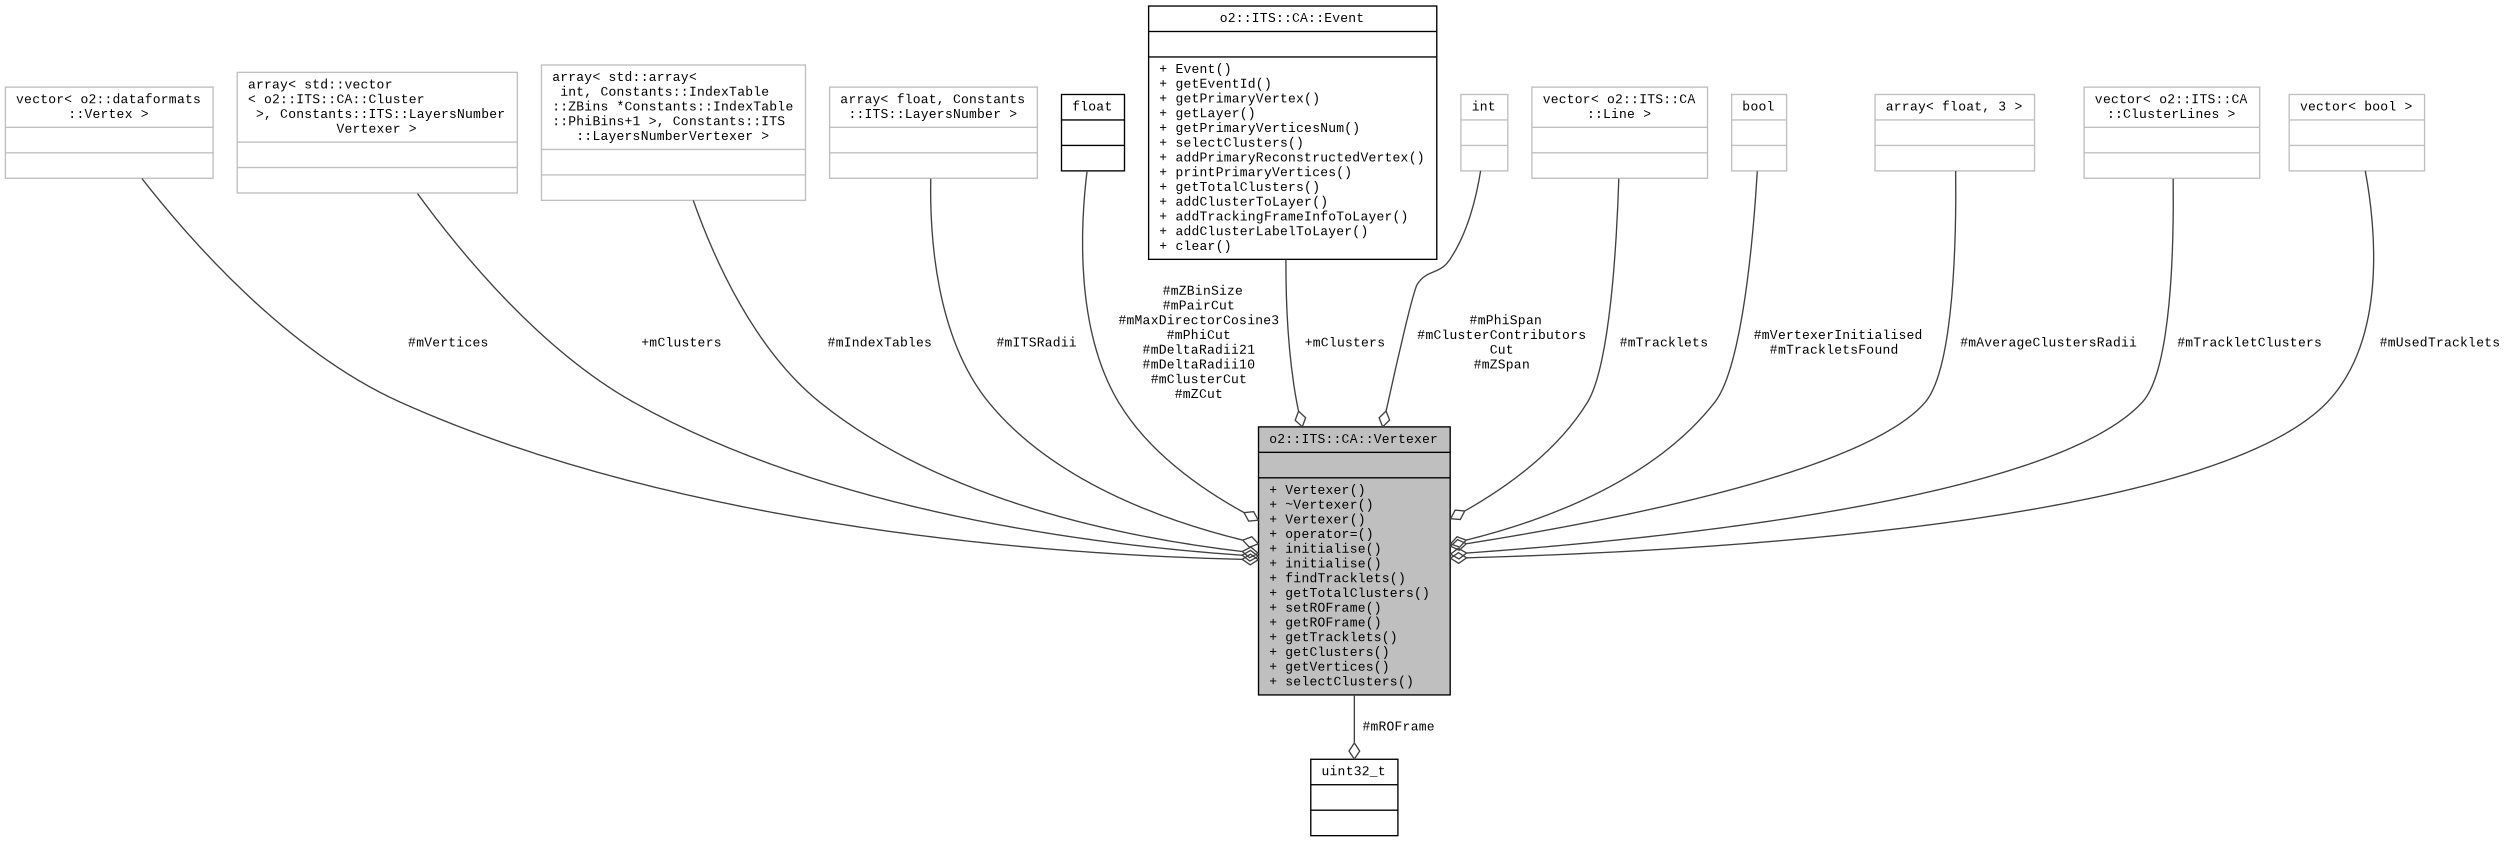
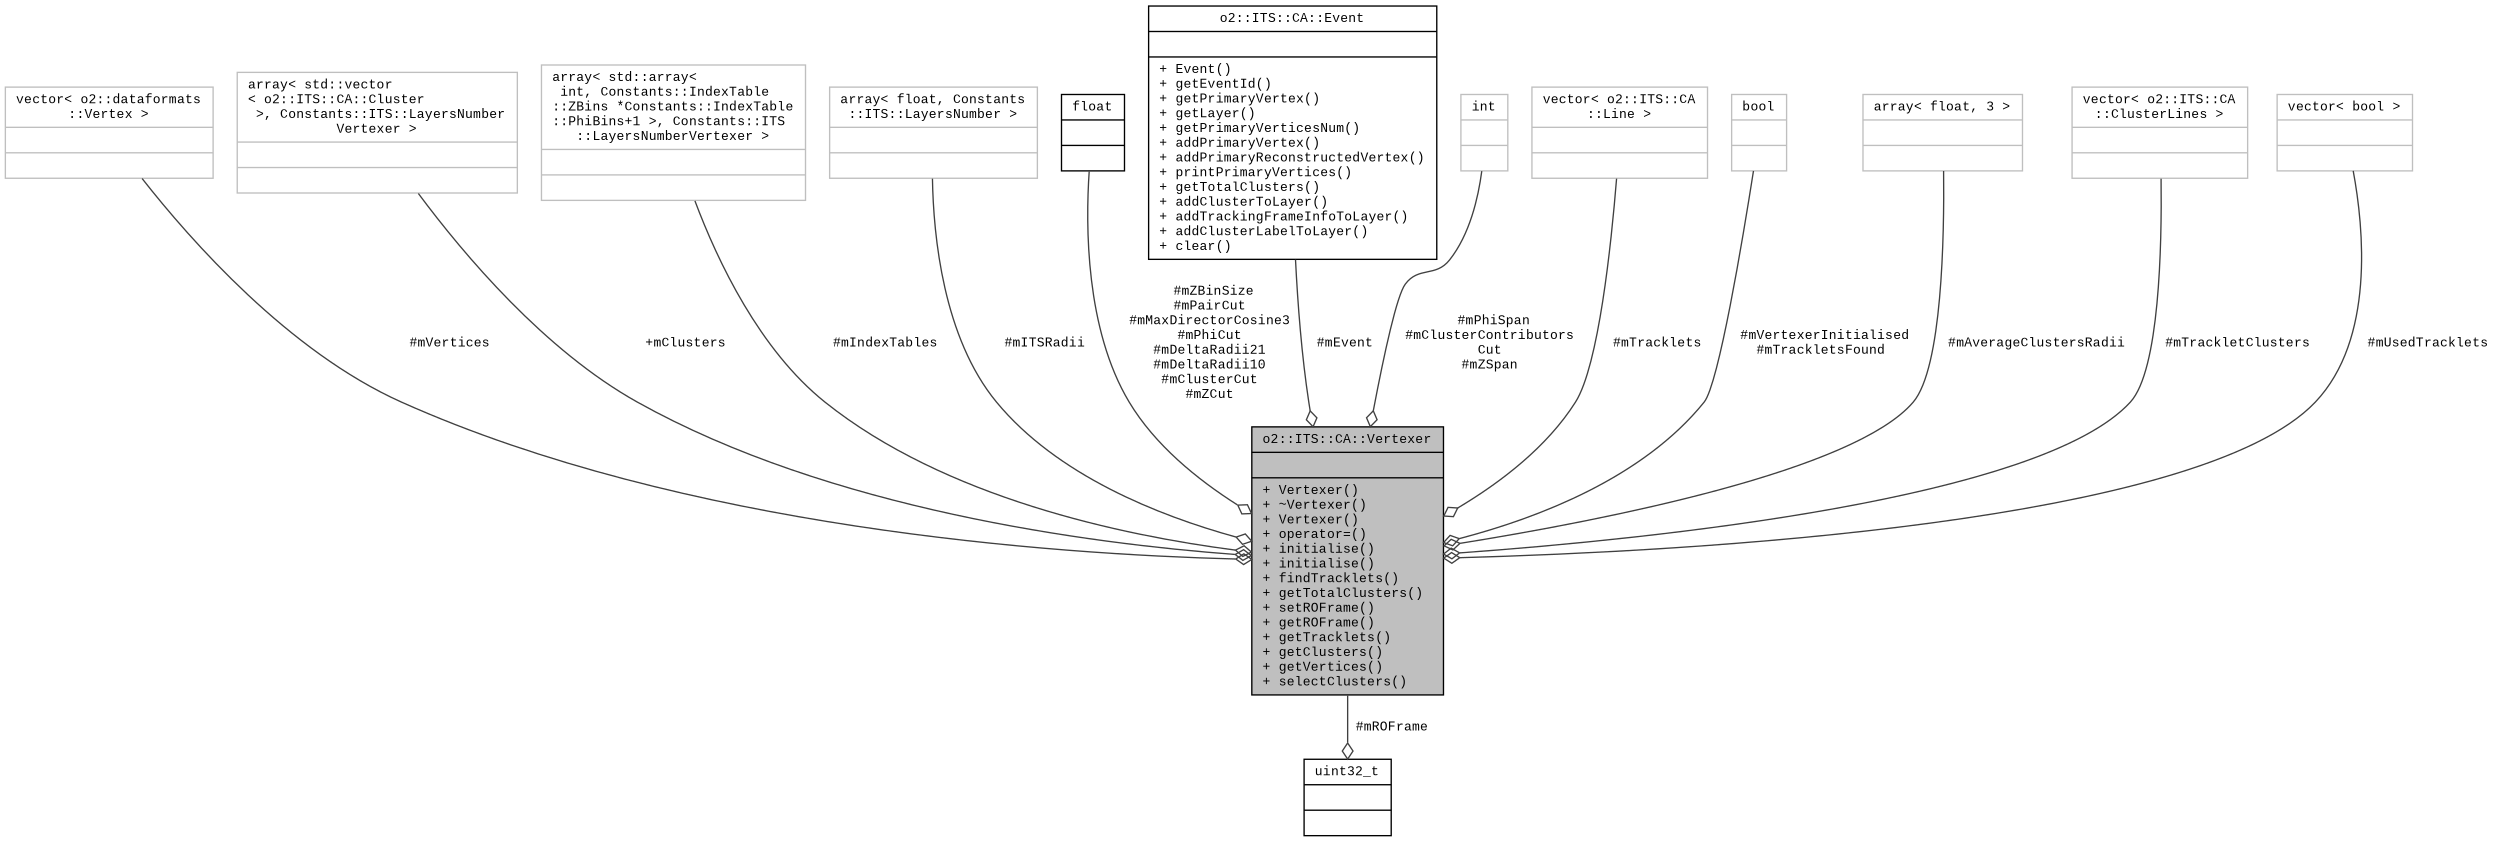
node "o2::ITS::CA::Event": text "+ selectClusters()" -> "+ addPrimaryVertex()"
edge "o2::ITS::CA::Event" -> "o2::ITS::CA::Vertexer": label " +mClusters" -> " #mEvent"
